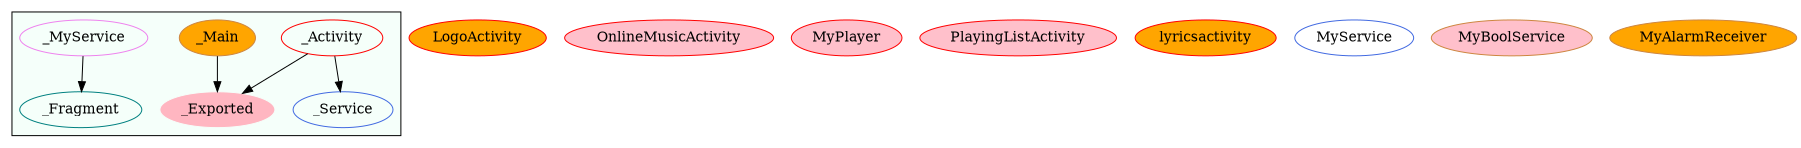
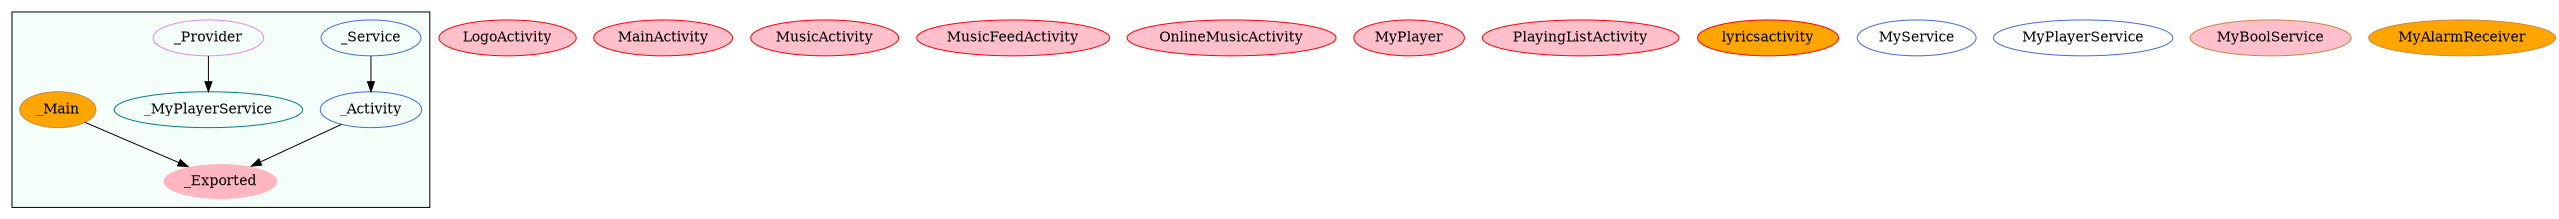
node "_MyService": label "_MyService" -> "_Provider"
node "_Activity": color red -> royalblue
node "LogoActivity": fillcolor orange -> pink
node "MainActivity": added
node "MusicActivity": added
node "MusicFeedActivity": added
node "MyPlayerService": added
edge "_Activity" -> "_Service": reversed
node "_Fragment": label "_Fragment" -> "_MyPlayerService"
